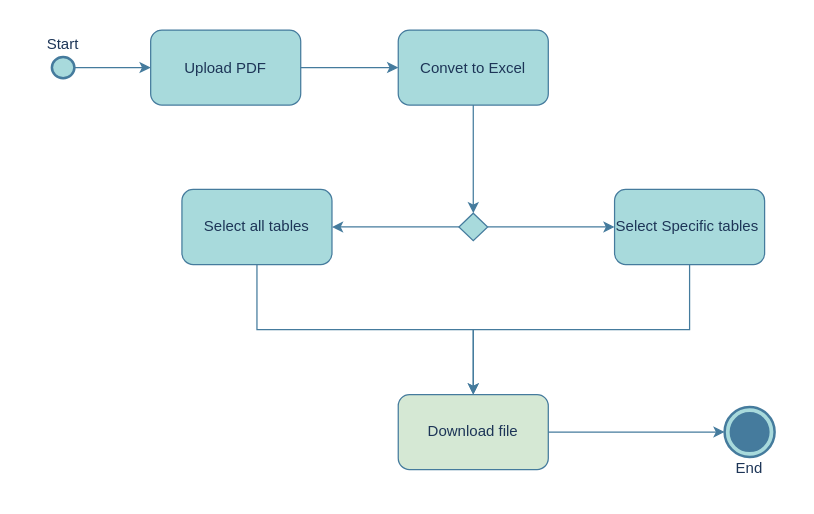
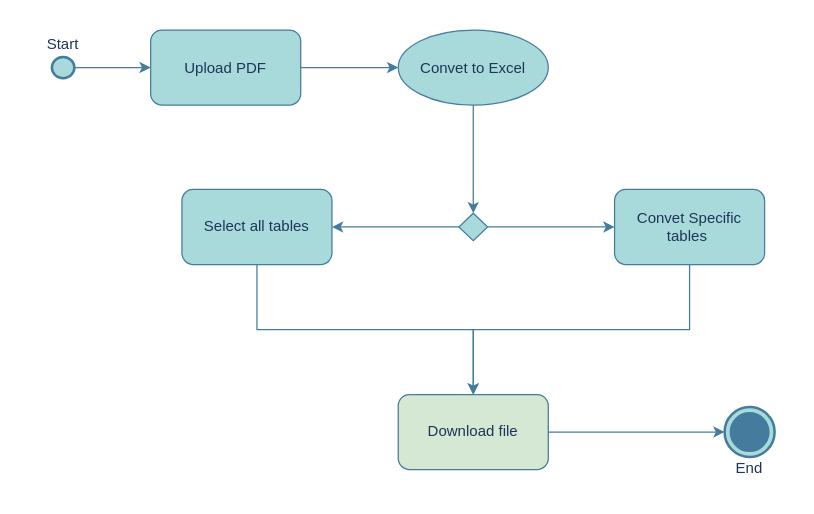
node "Convet to Excel": shape rounded rectangle -> ellipse
node "Select Specific tables": label "Select Specific tables" -> "Convet Specific tables"
